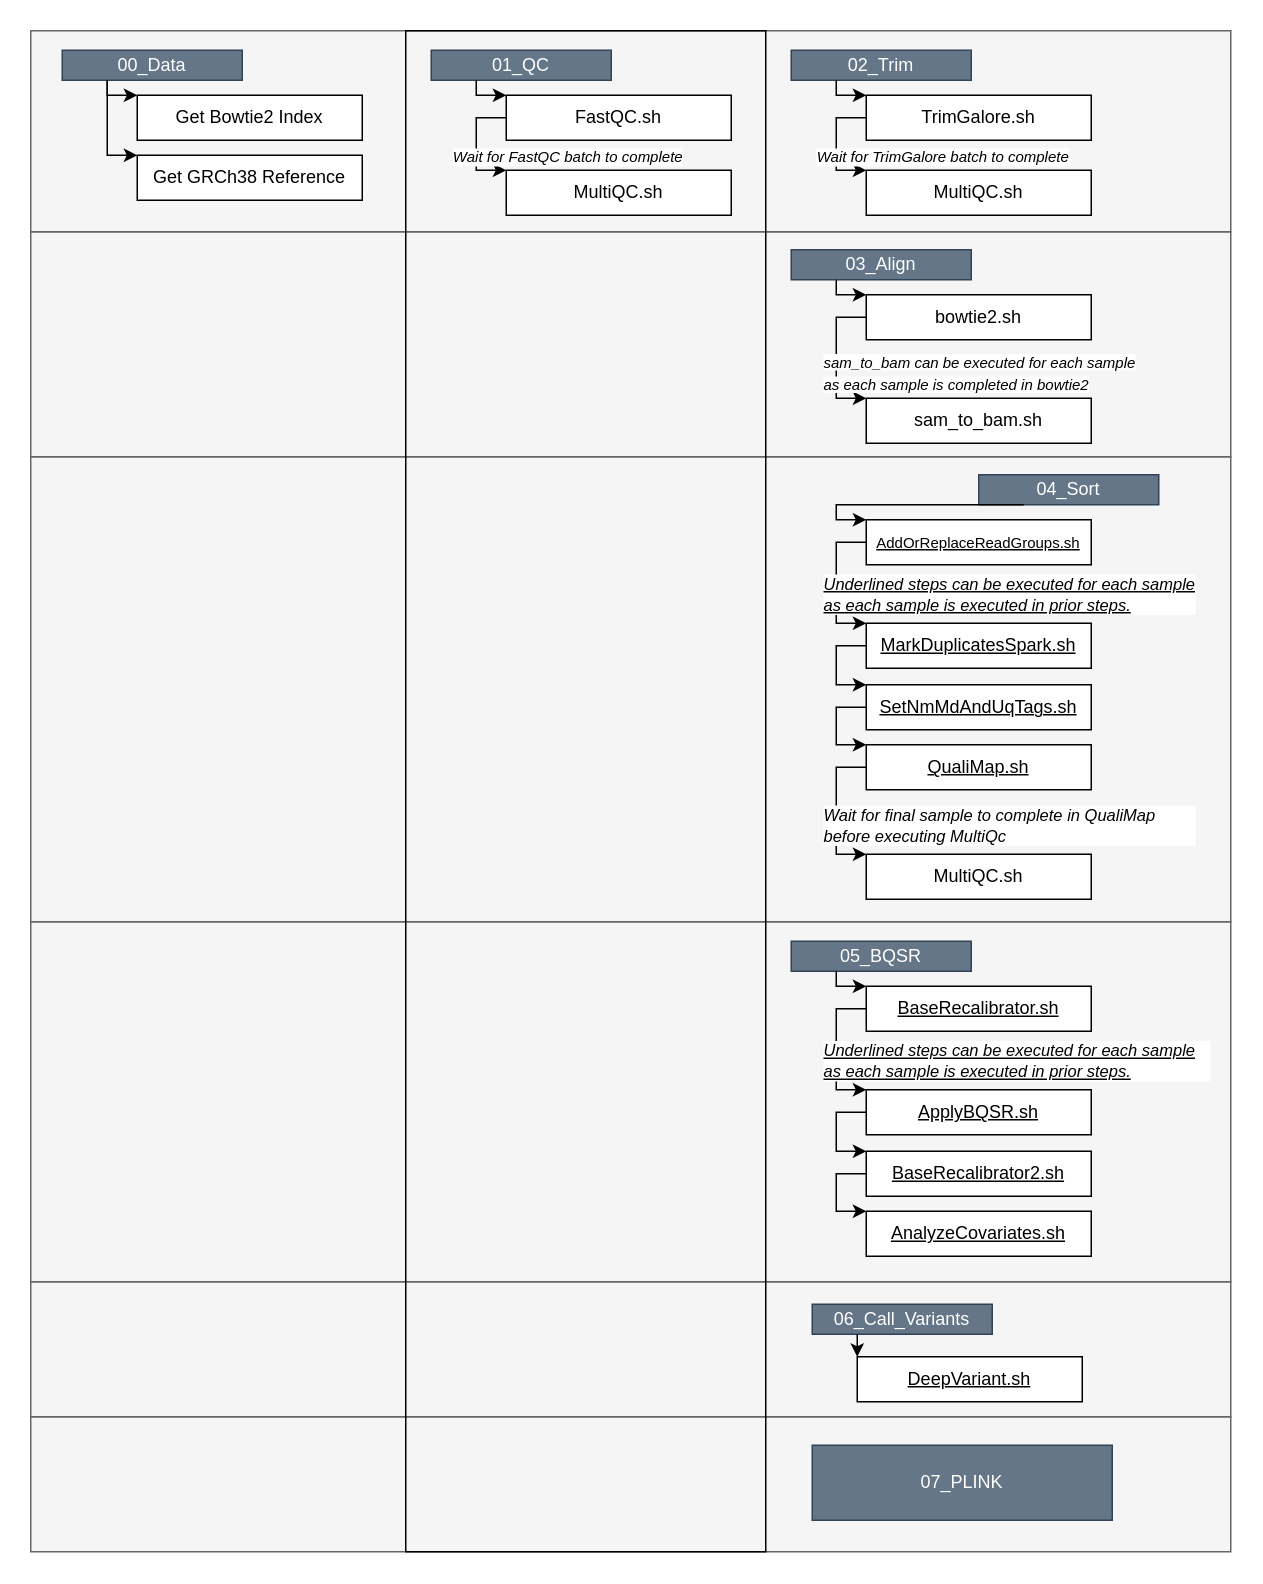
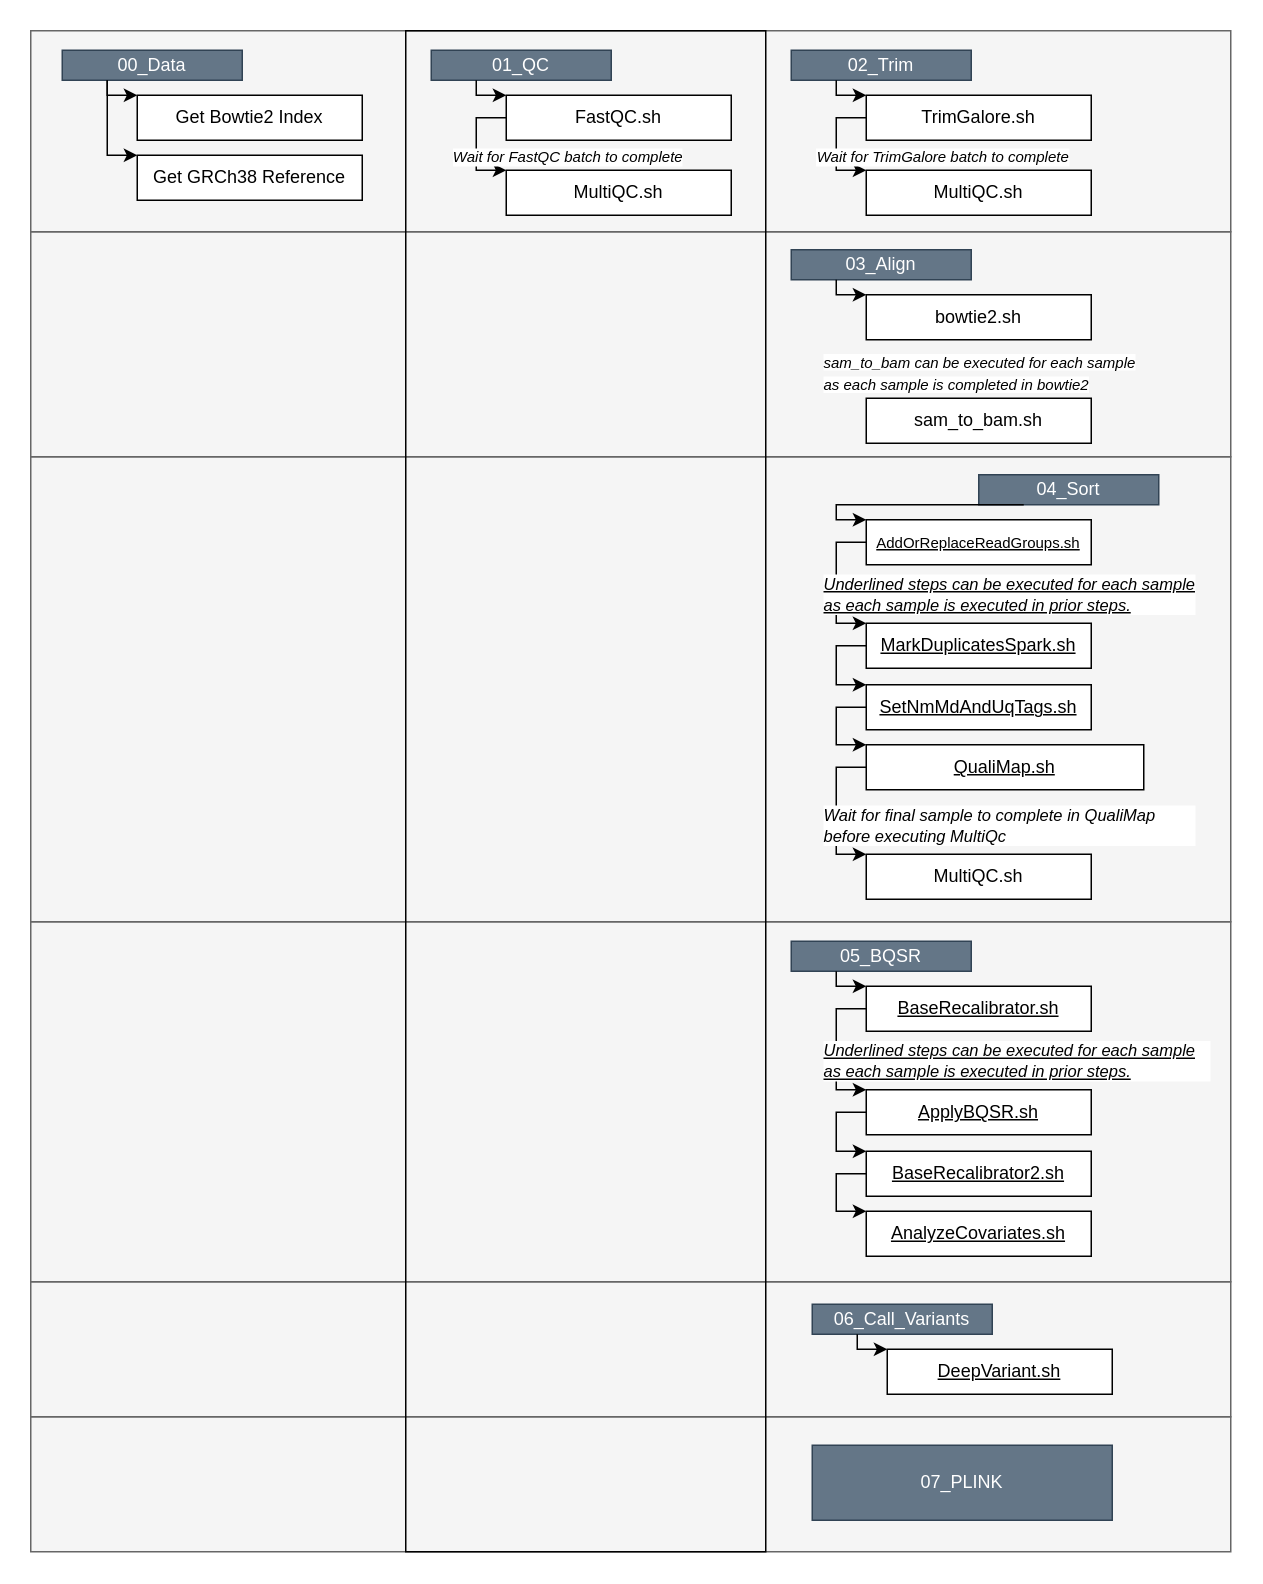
edge "bowtie2.sh" -> "sam_to_bam.sh": removed
node "QualiMap.sh": size 225x45 -> 278x45
node "DeepVariant.sh": moved (970, 1379) -> (1000, 1372)
